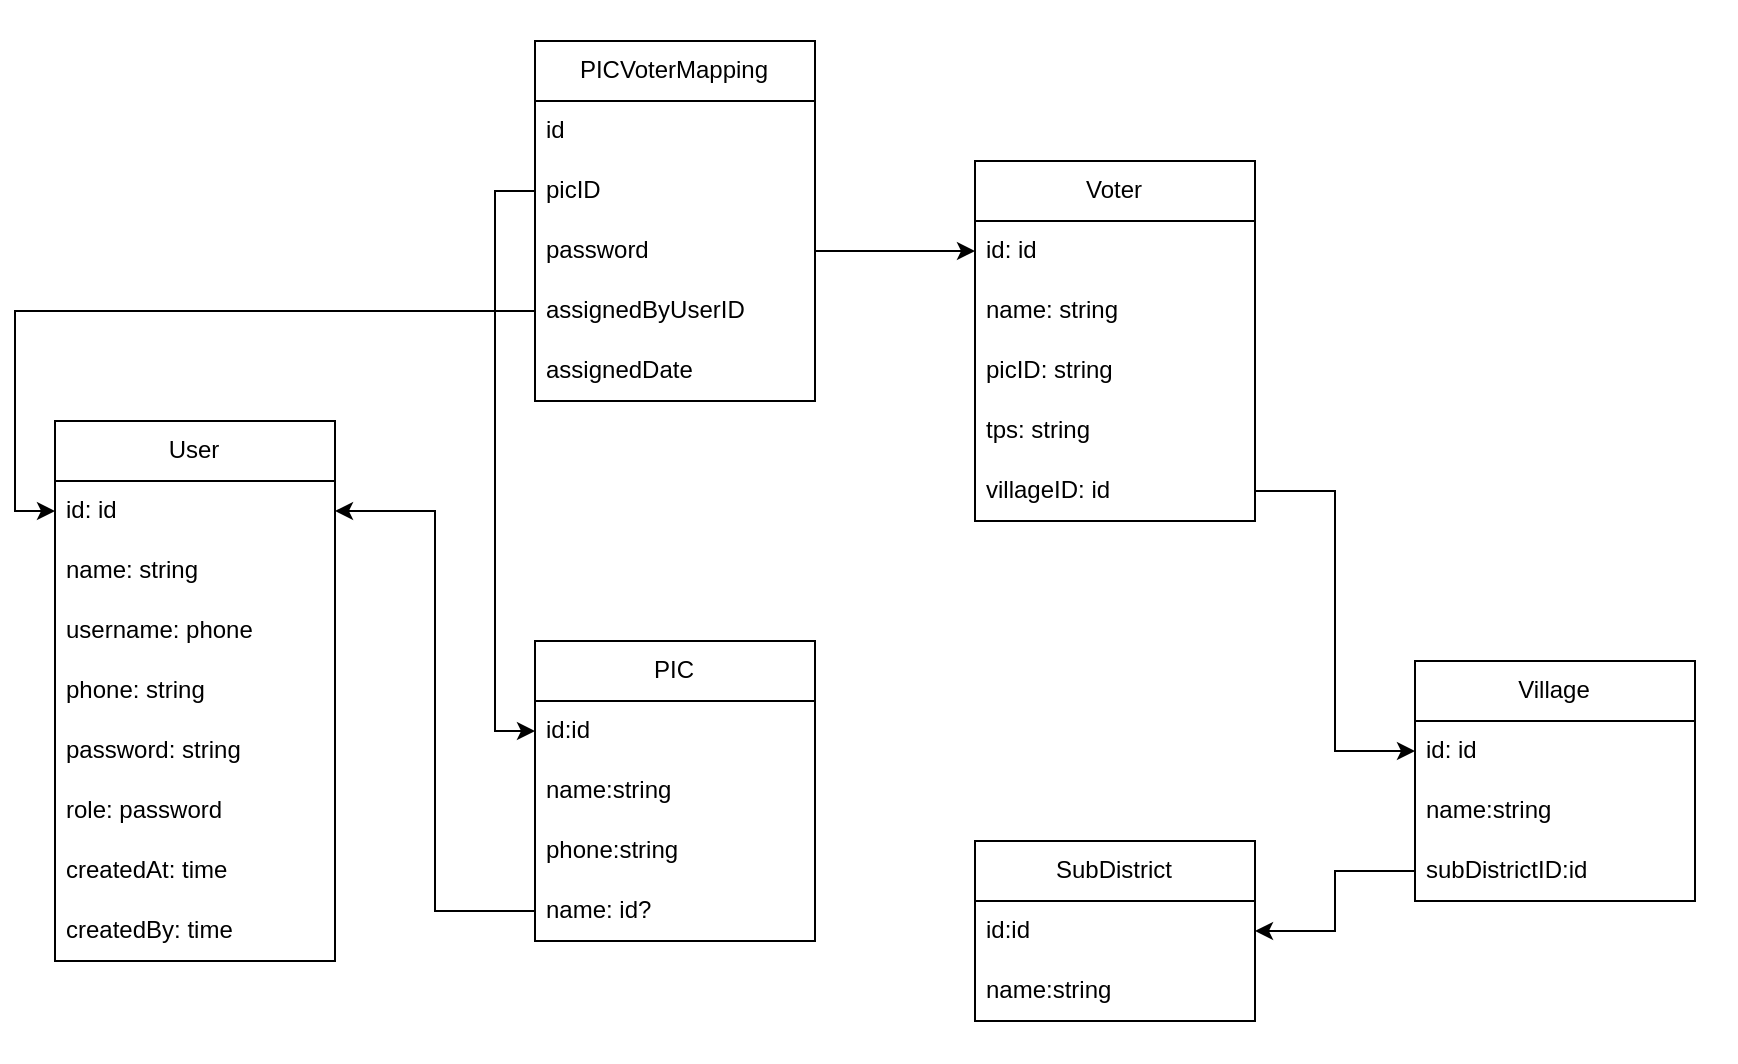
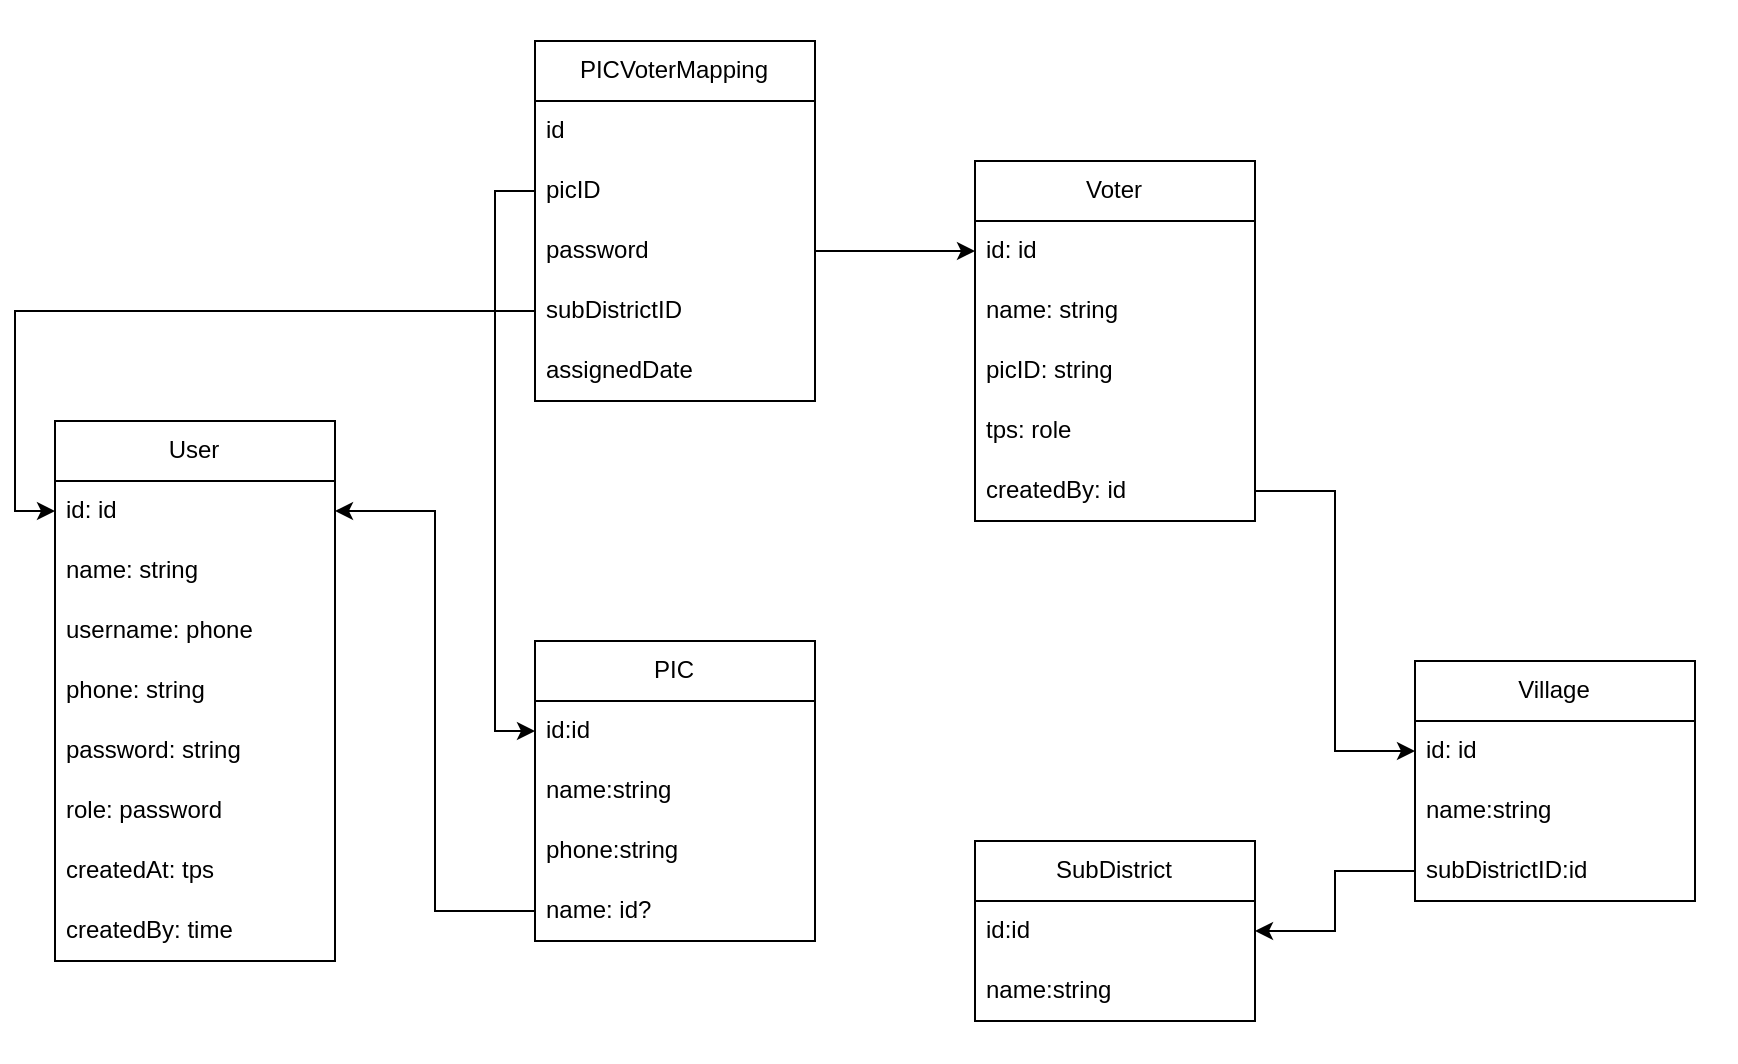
node "assignedByUserID": label "assignedByUserID" -> "subDistrictID"
node "tps: string": label "tps: string" -> "tps: role"
node "villageID: id": label "villageID: id" -> "createdBy: id"
node "createdAt: time": label "createdAt: time" -> "createdAt: tps"
